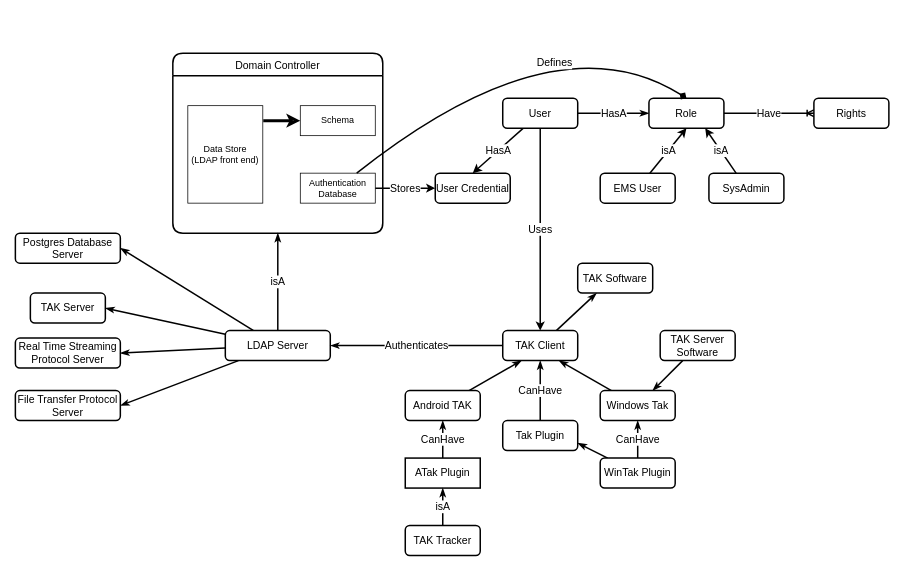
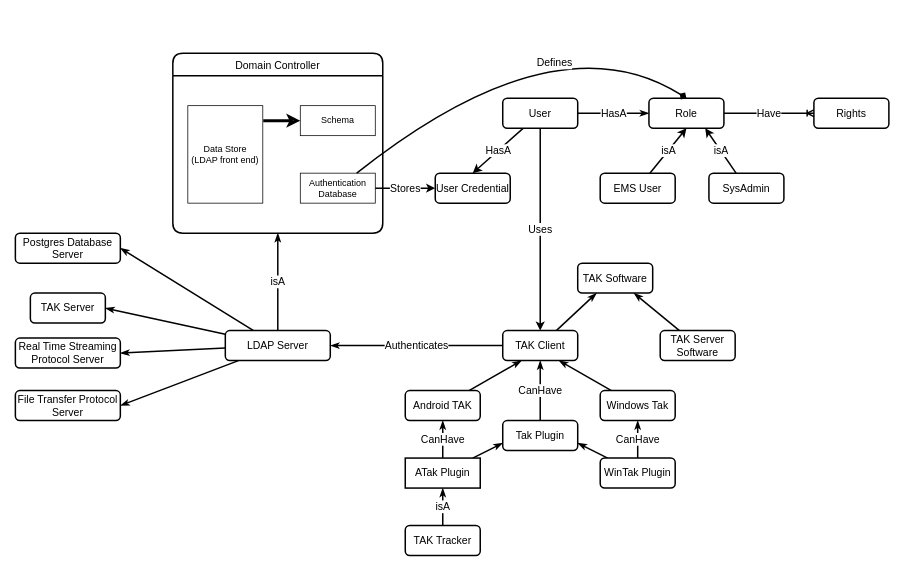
edge "TAK Server Software" -> "Windows Tak": now "TAK Server Software" -> "TAK Software"
edge "ATak Plugin" -> "Tak Plugin": added
